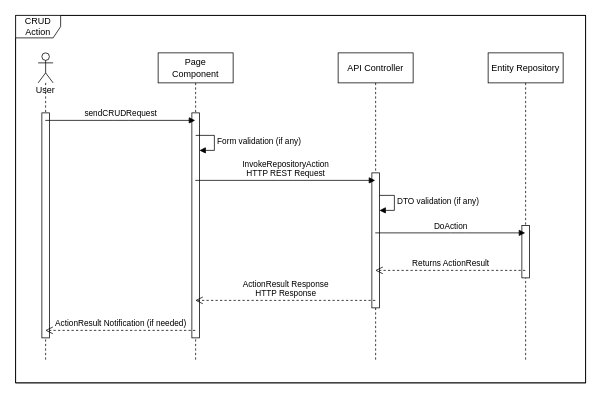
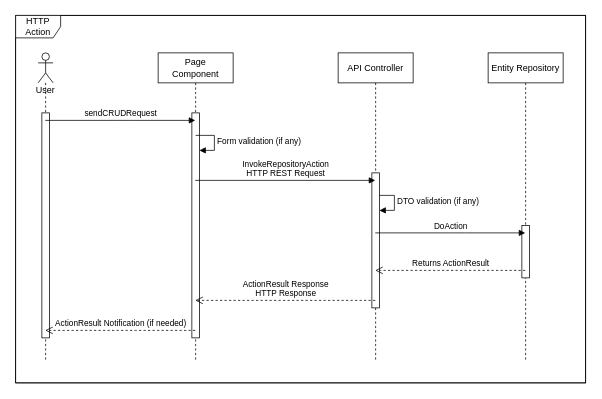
node "CRUD Action": label "CRUD Action" -> "HTTP Action"
